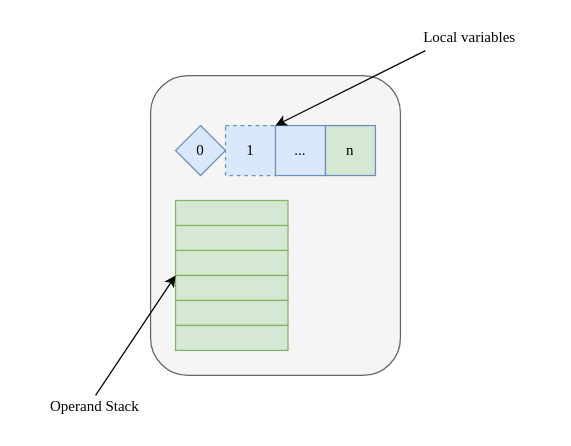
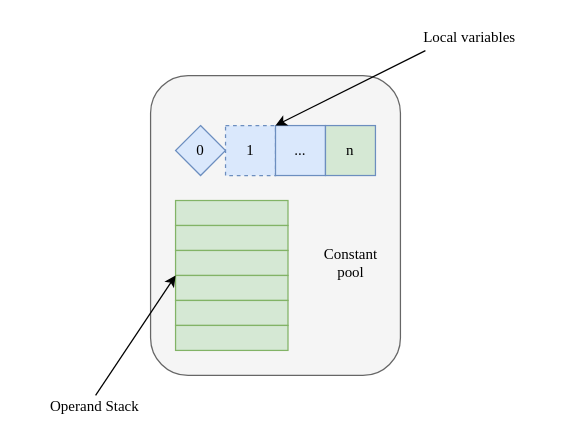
node "Constant pool": added
